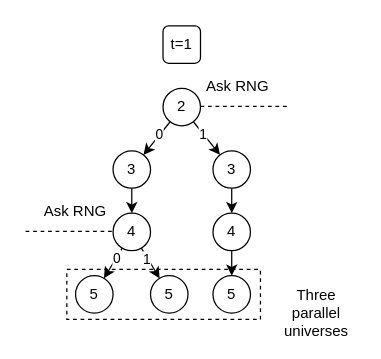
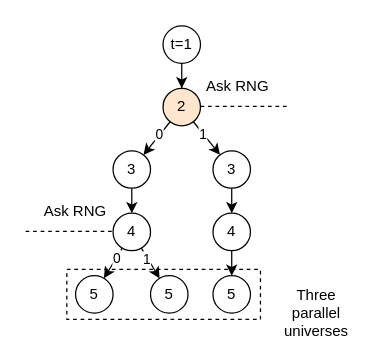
node "t=1": shape rounded rectangle -> ellipse
edge "t=1" -> "2": added
node "2": fillcolor #ffffff -> #ffe6cc
